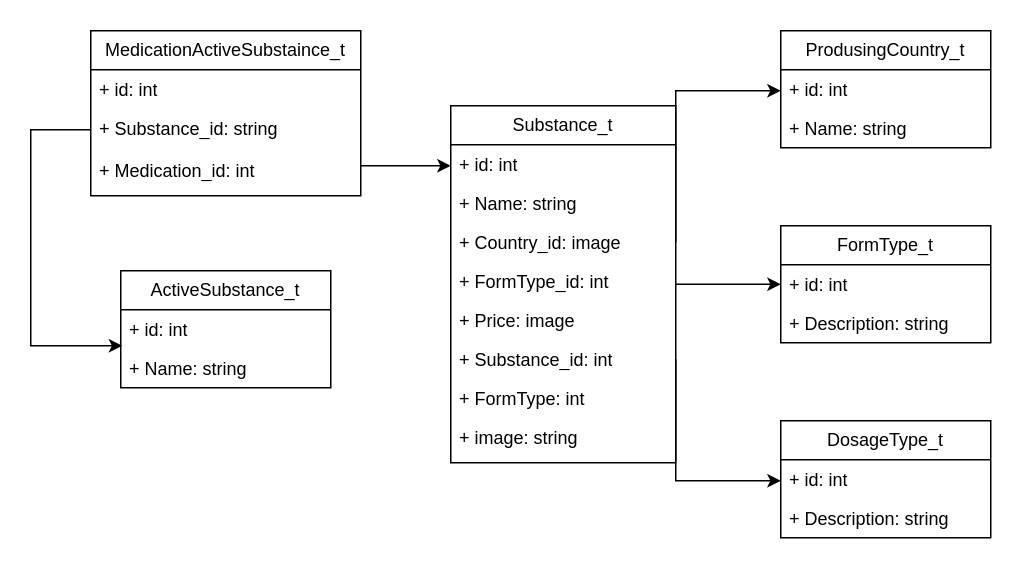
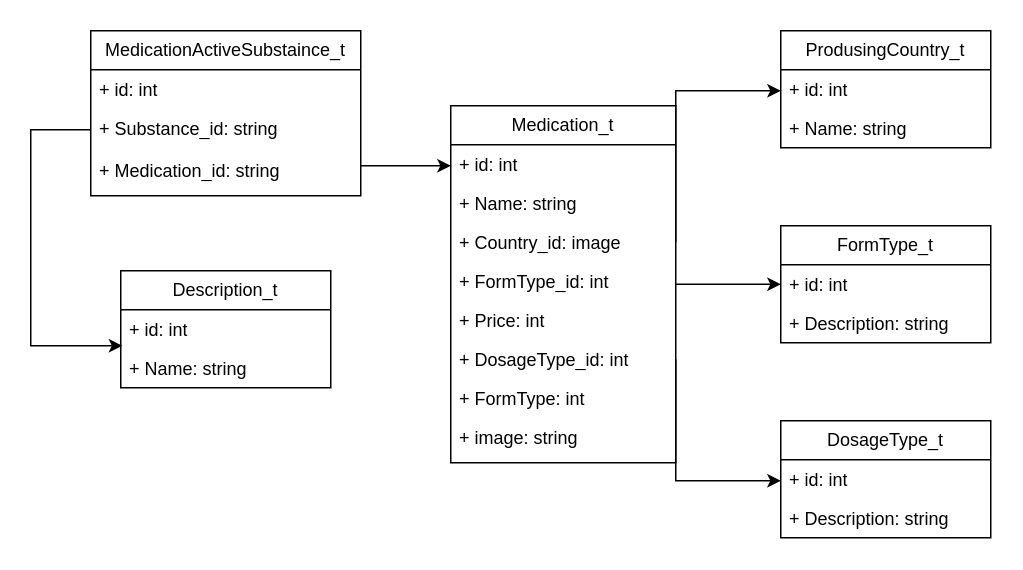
node "Substance_t": label "Substance_t" -> "Medication_t"
node "+ Medication_id: int": label "+ Medication_id: int" -> "+ Medication_id: string"
node "ActiveSubstance_t": label "ActiveSubstance_t" -> "Description_t"
node "+ Price: image": label "+ Price: image" -> "+ Price: int"
node "+ Substance_id: int": label "+ Substance_id: int" -> "+ DosageType_id: int"
